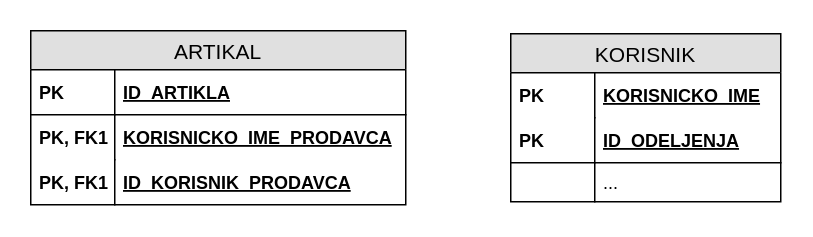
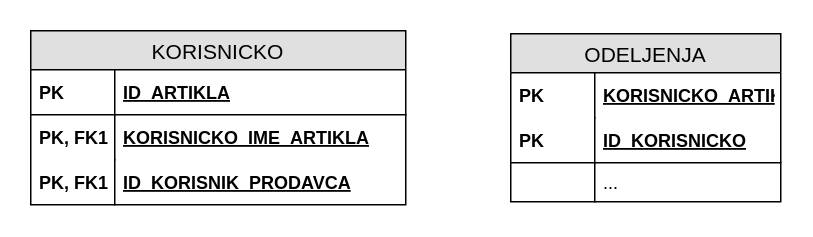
node "ARTIKAL": label "ARTIKAL" -> "KORISNICKO"
node "KORISNIK": label "KORISNIK" -> "ODELJENJA"
node "KORISNICKO_IME": label "KORISNICKO_IME" -> "KORISNICKO_ARTIKLA"
node "KORISNICKO_IME_PRODAVCA": label "KORISNICKO_IME_PRODAVCA" -> "KORISNICKO_IME_ARTIKLA"
node "ID_ODELJENJA": label "ID_ODELJENJA" -> "ID_KORISNICKO"
